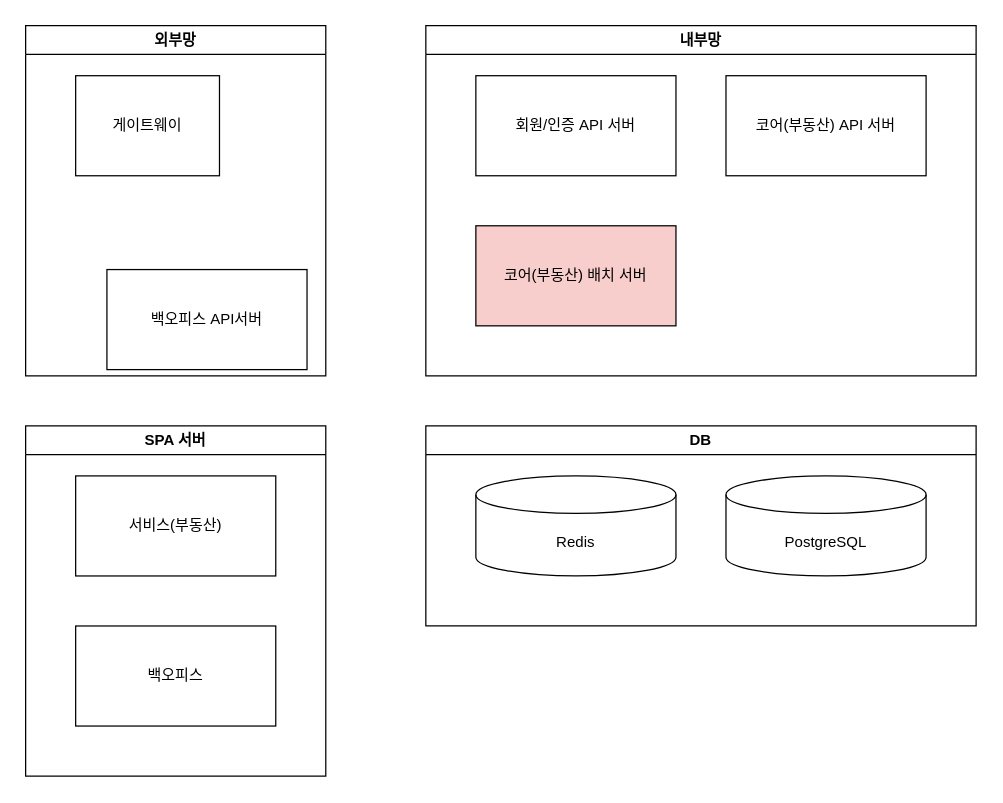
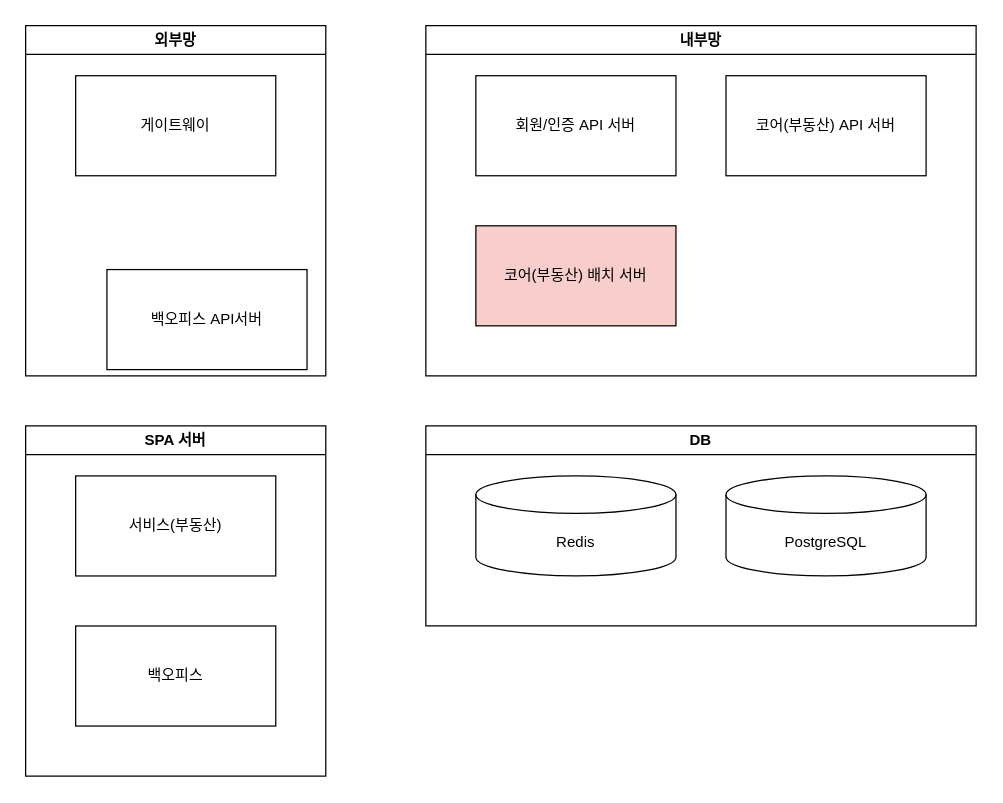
node "게이트웨이": size 144x100 -> 200x100
